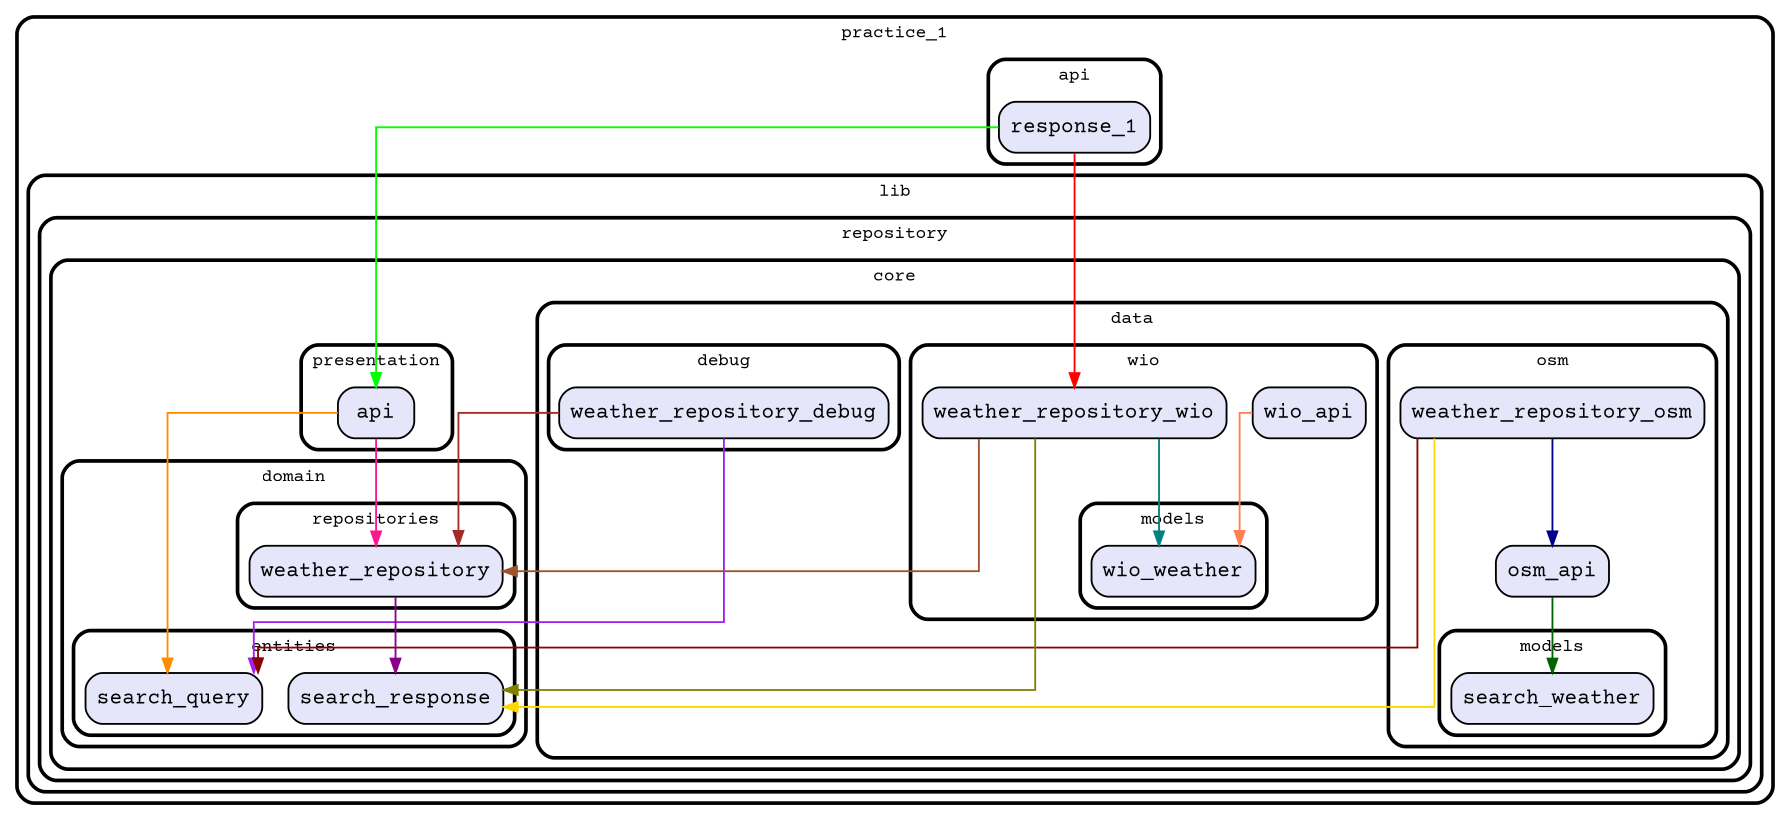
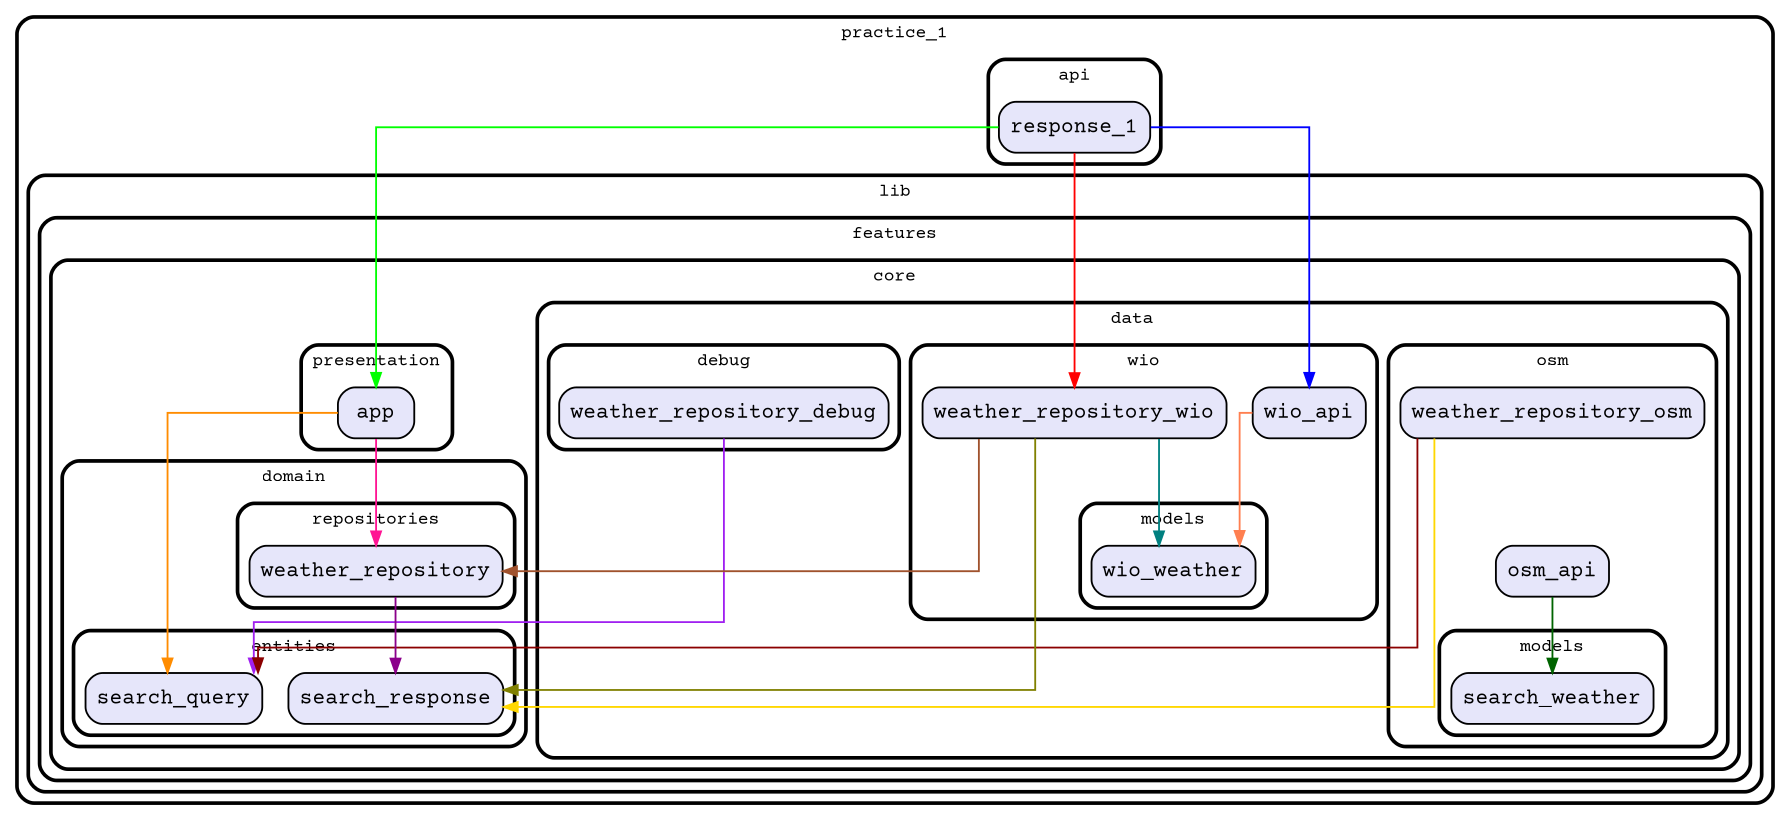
edge "response_1" -> "wio_api": added
cluster "repository": label "repository" -> "features"
node "api": label "api" -> "app"
edge "weather_repository_debug" -> "weather_repository": removed
edge "weather_repository_osm" -> "osm_api": removed
